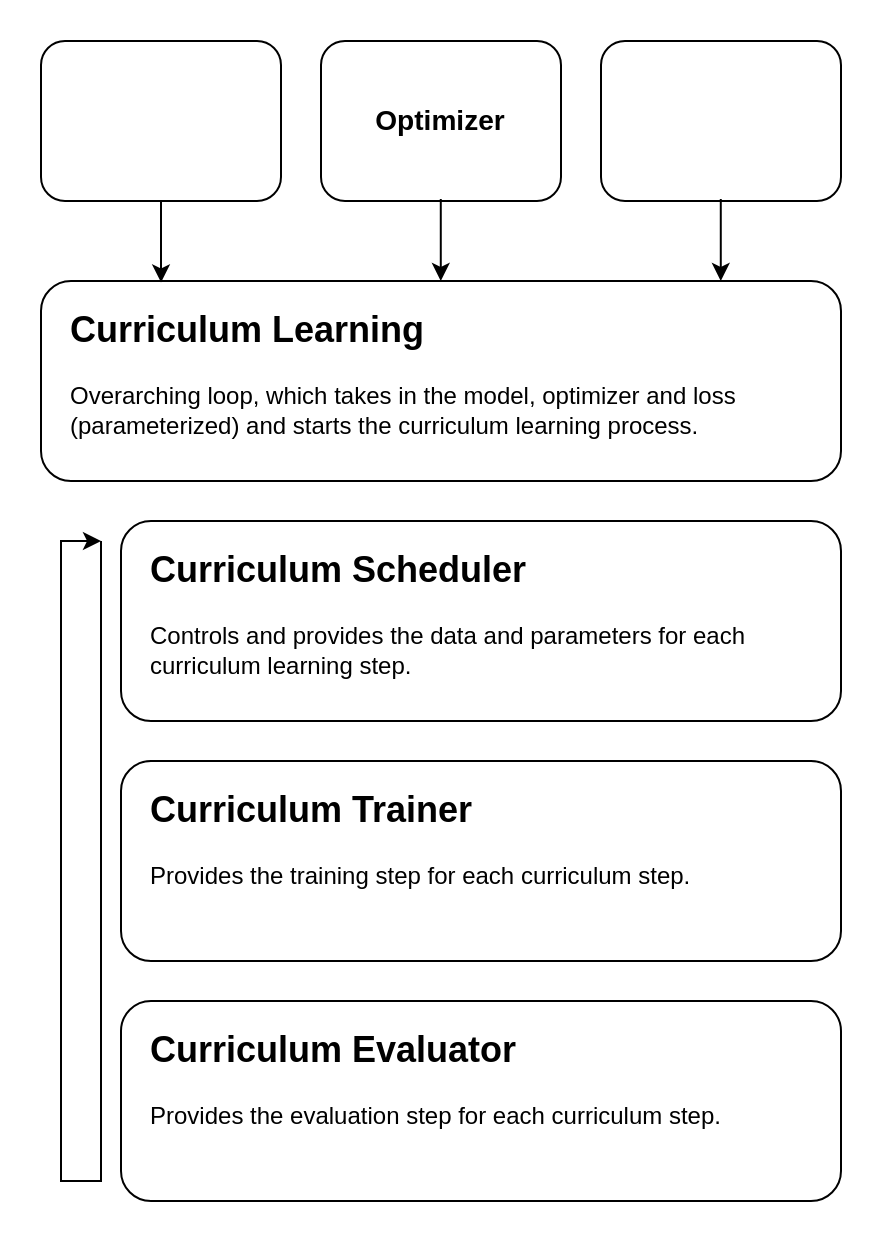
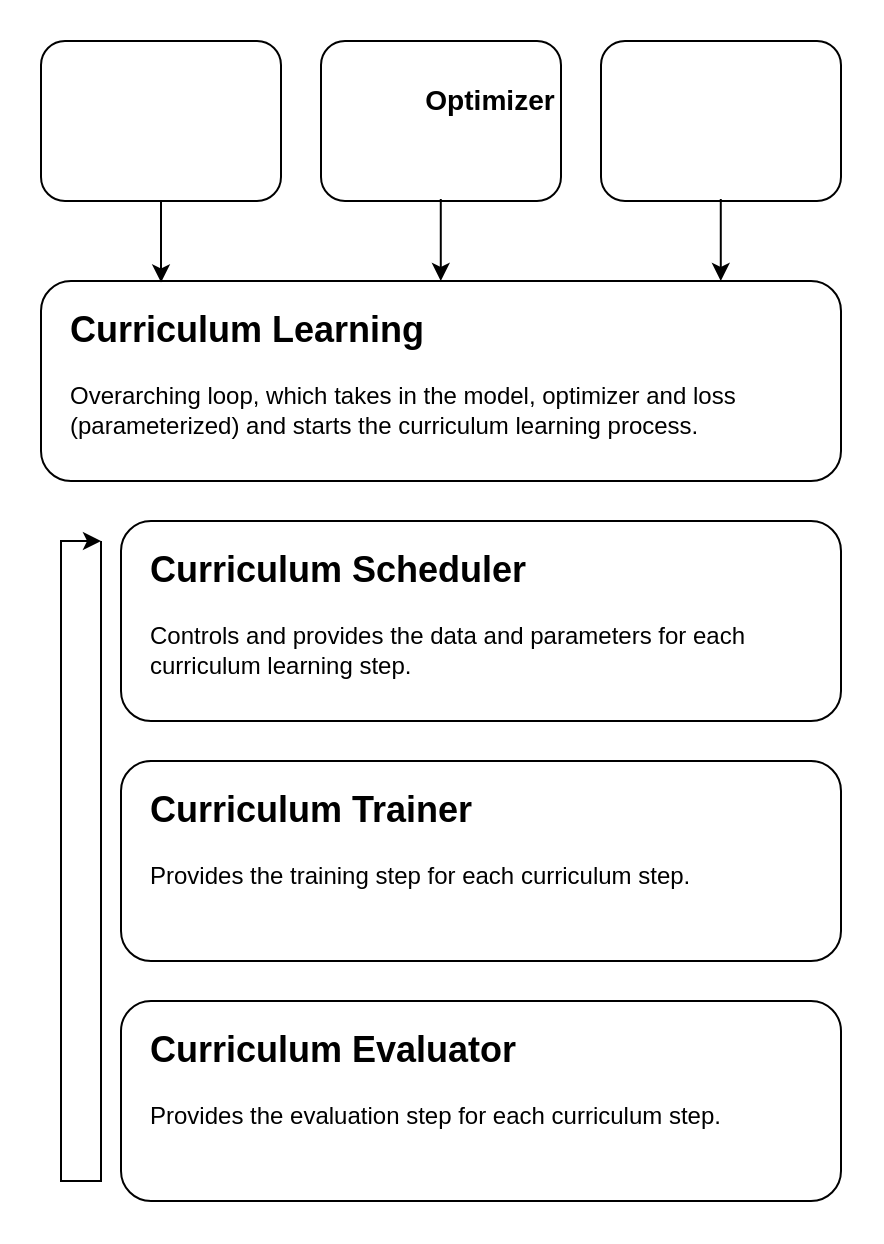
node "Optimizer": moved (441, 121) -> (491, 101)
